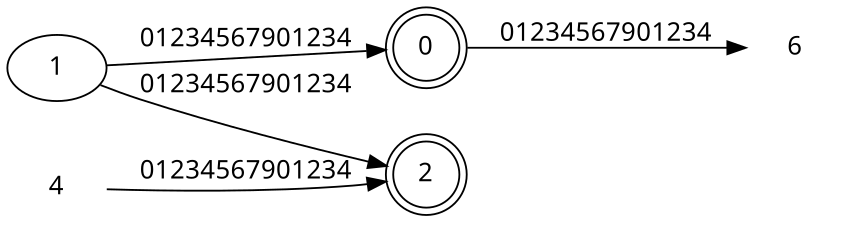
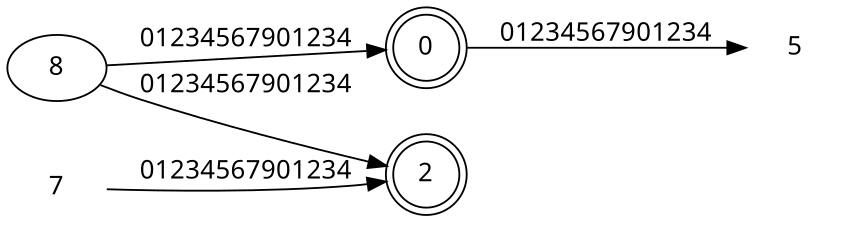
node "6": label "6" -> "5"
node "1": label "1" -> "8"
node "4": label "4" -> "7"
